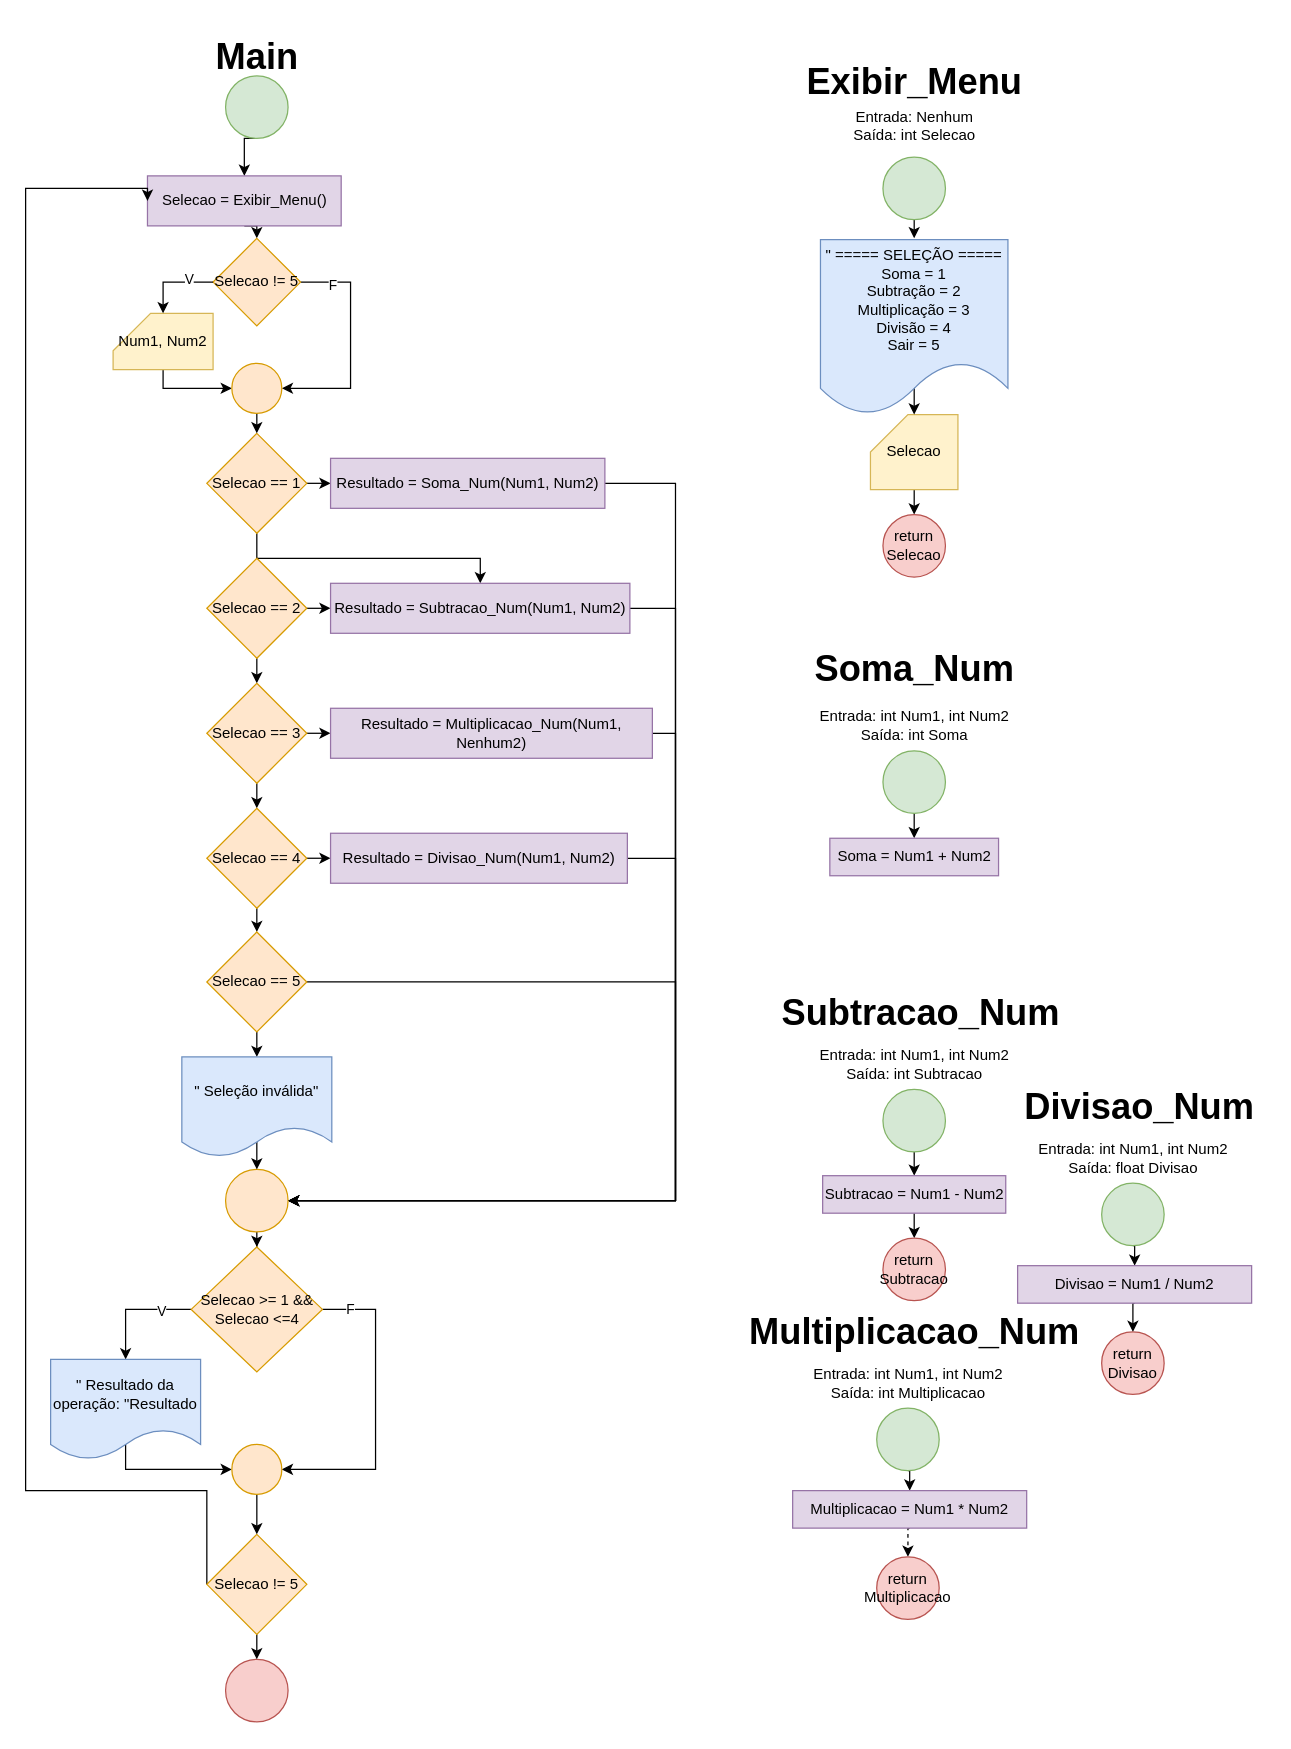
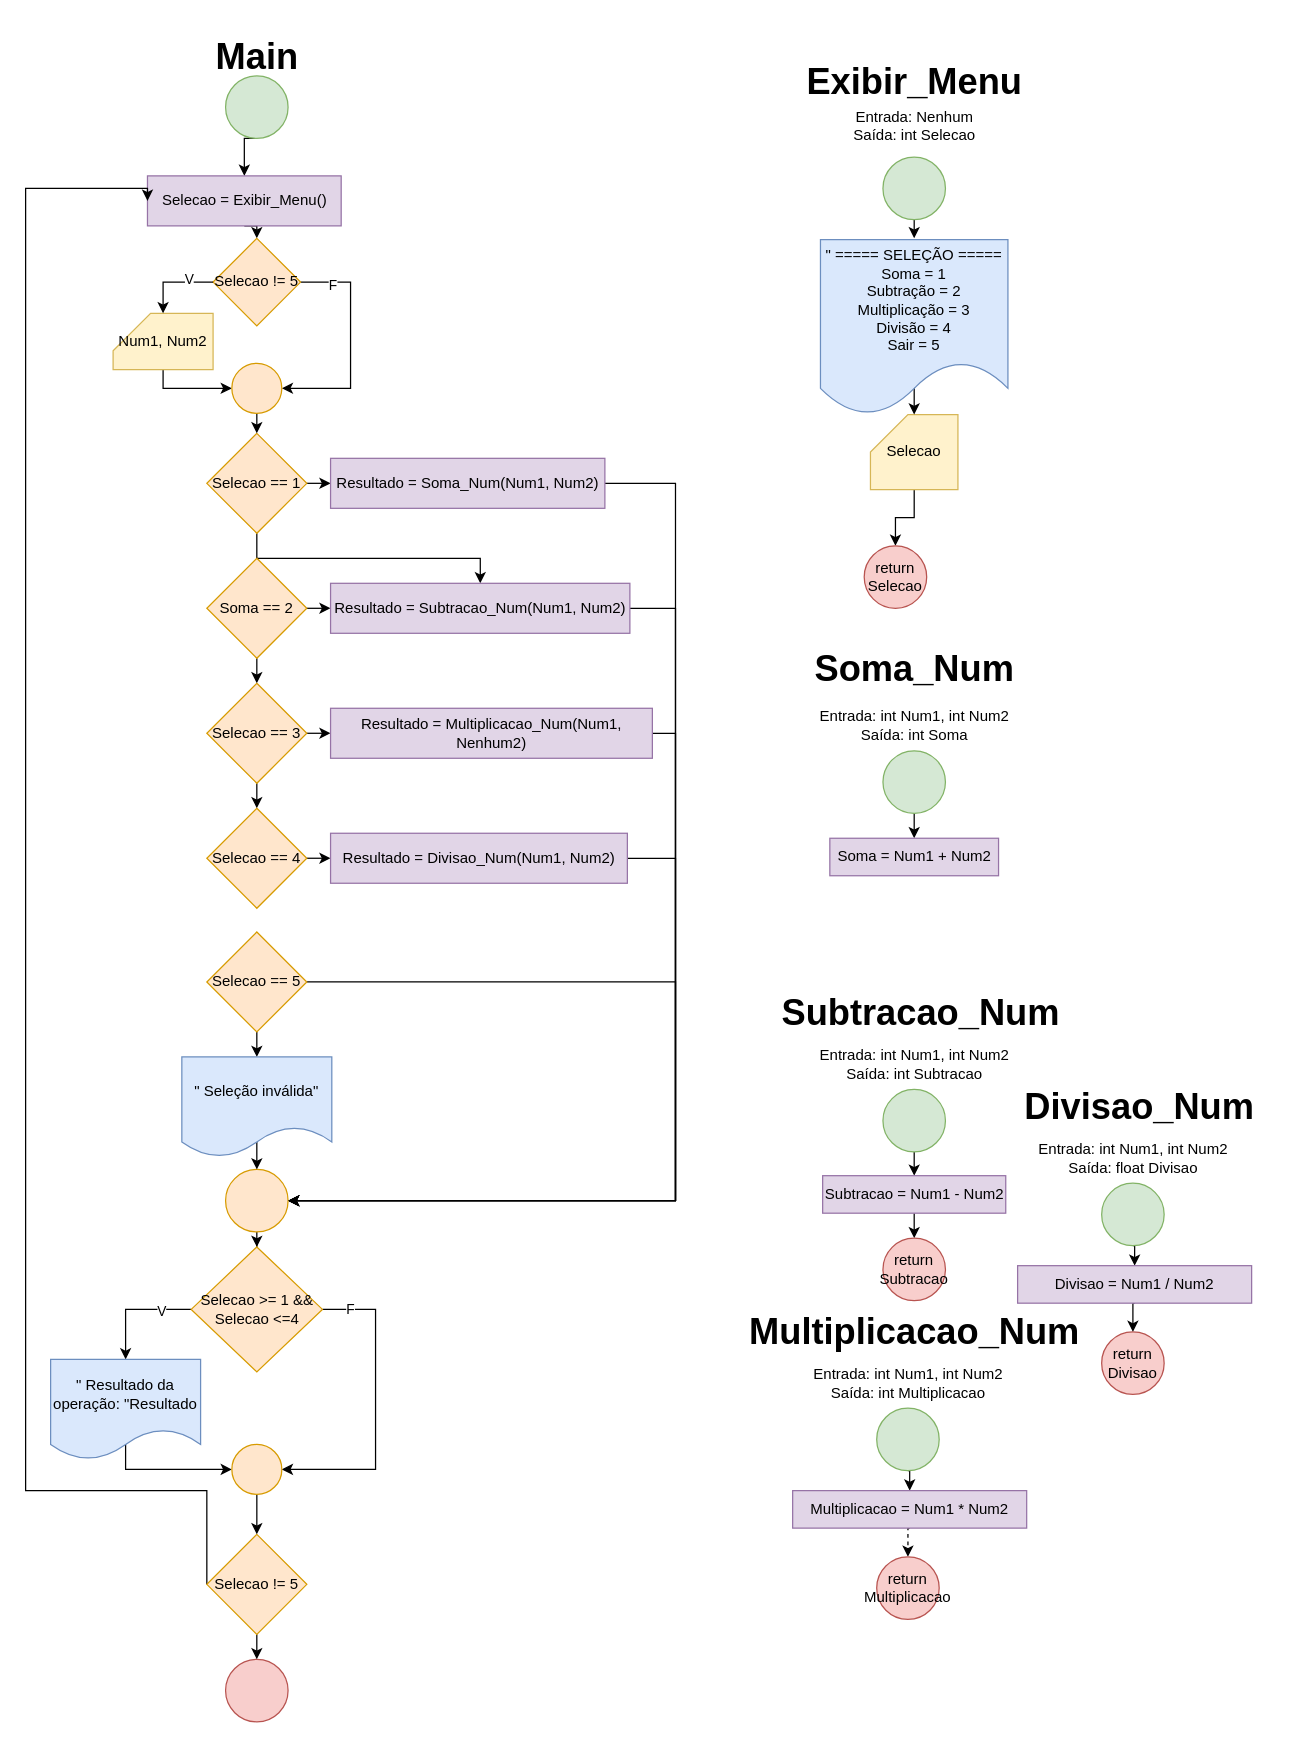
node "return Selecao": moved (914, 546) -> (896, 577)
node "Selecao == 2": label "Selecao == 2" -> "Soma == 2"
edge "Selecao == 4" -> "Selecao == 5": removed
